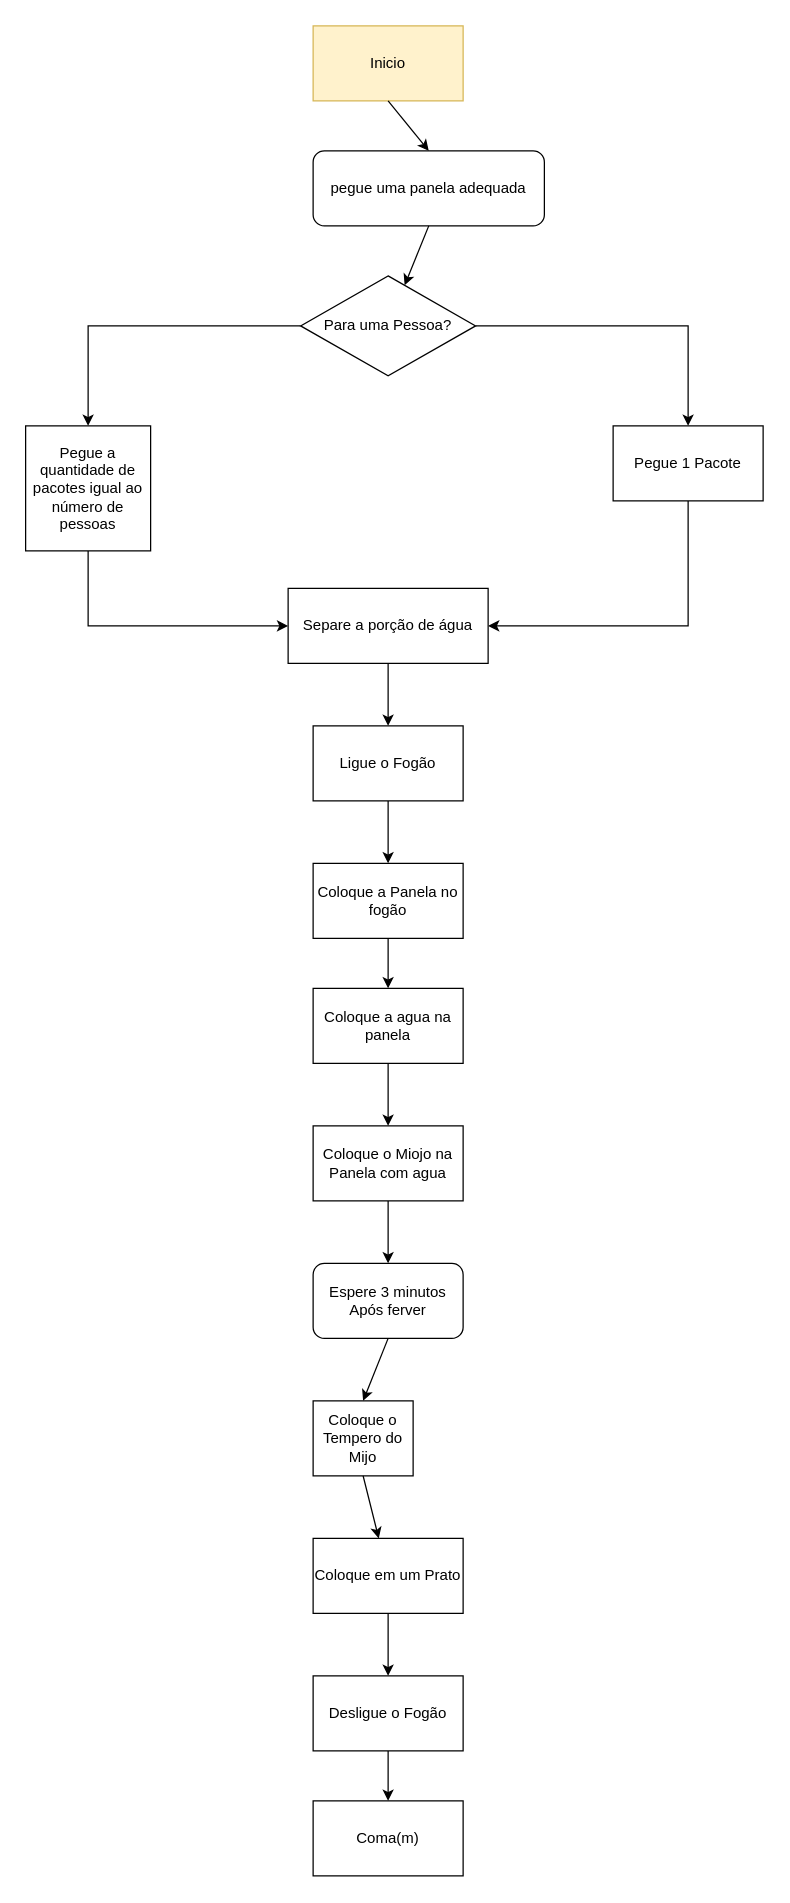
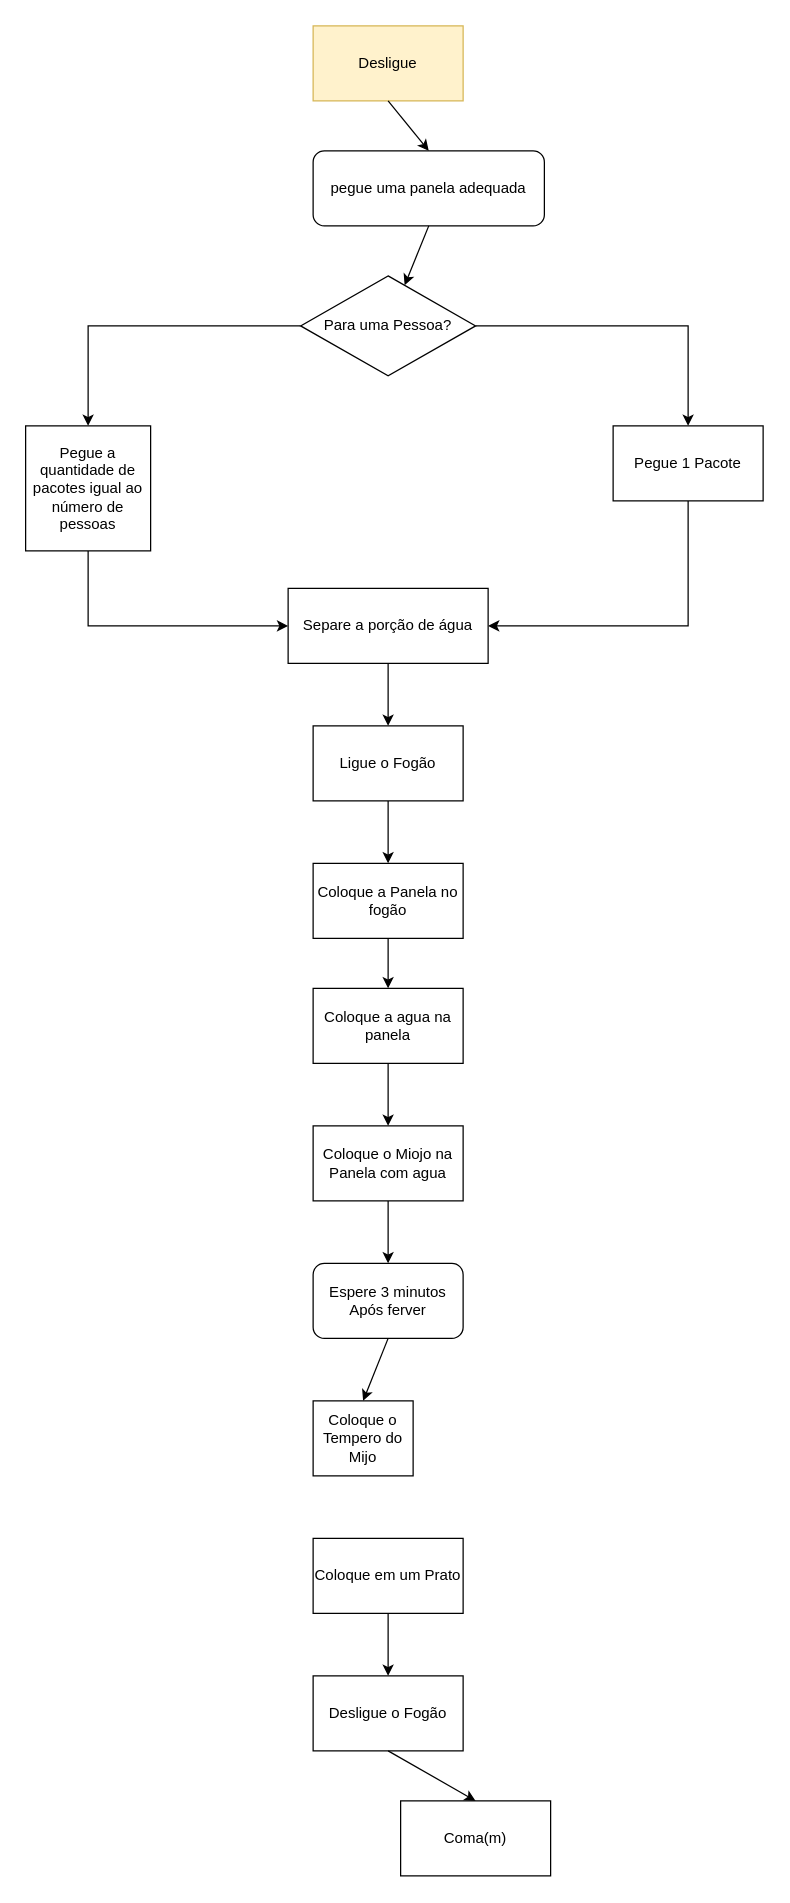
node "Inicio": label "Inicio" -> "Desligue"
edge "Coloque o Tempero do Mijo" -> "Coloque em um Prato": removed
node "Coma(m)": moved (388, 1838) -> (476, 1838)
